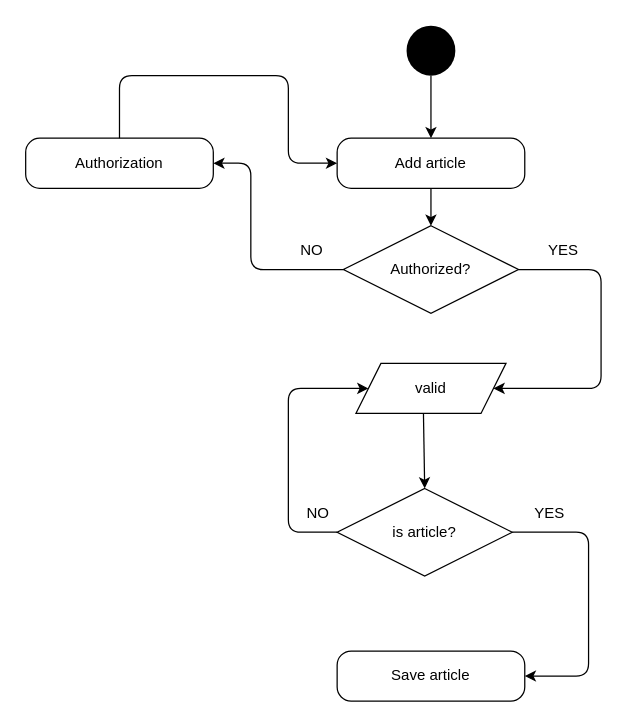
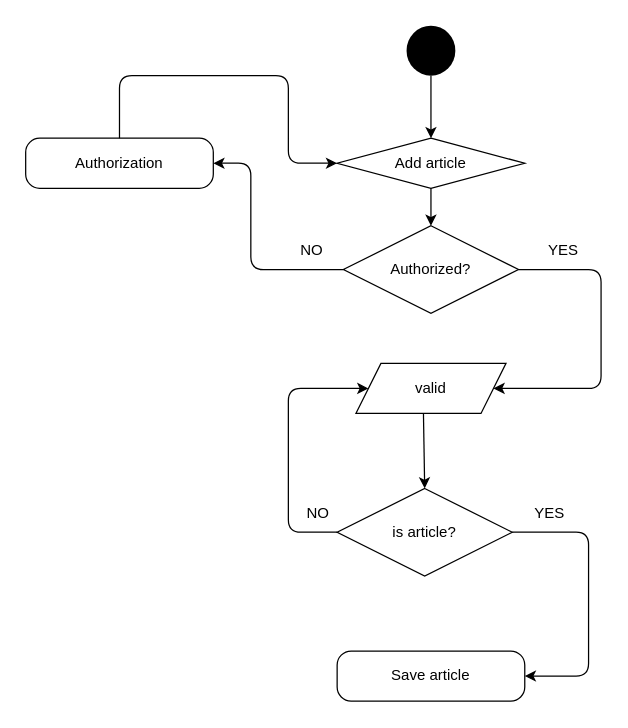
node "Add article": shape rounded rectangle -> diamond
